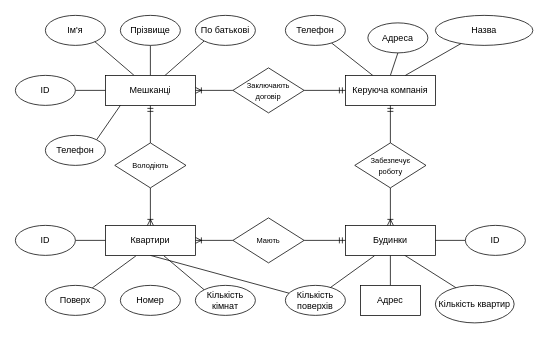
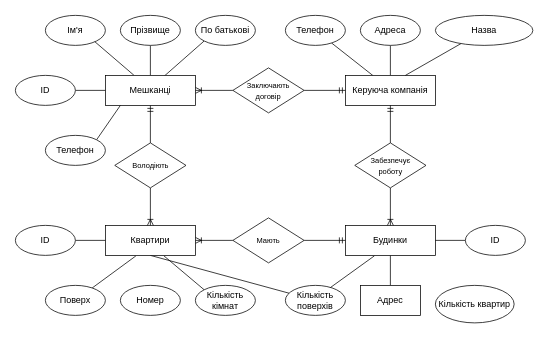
node "Адреса": moved (398, 38) -> (390, 30)
edge "Будинки" -- "Кількість квартир": removed
